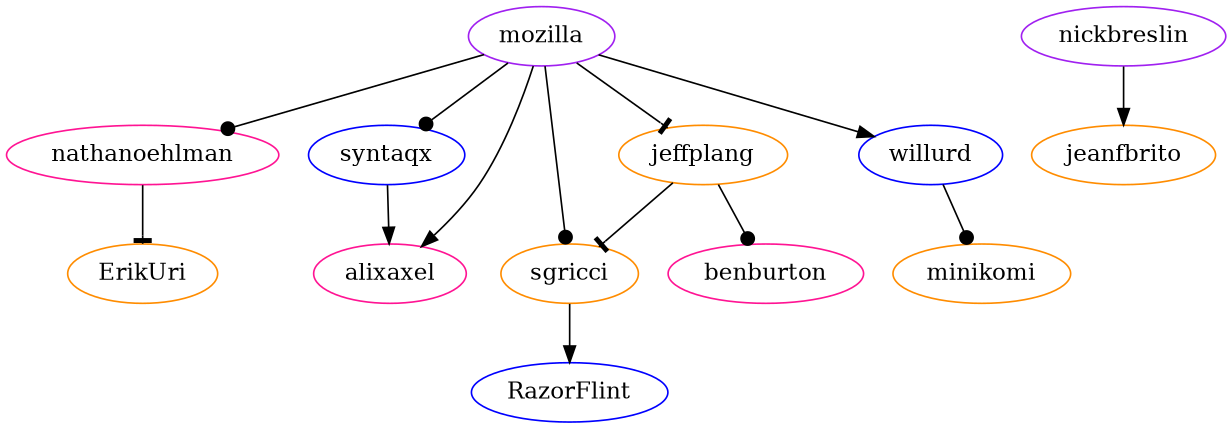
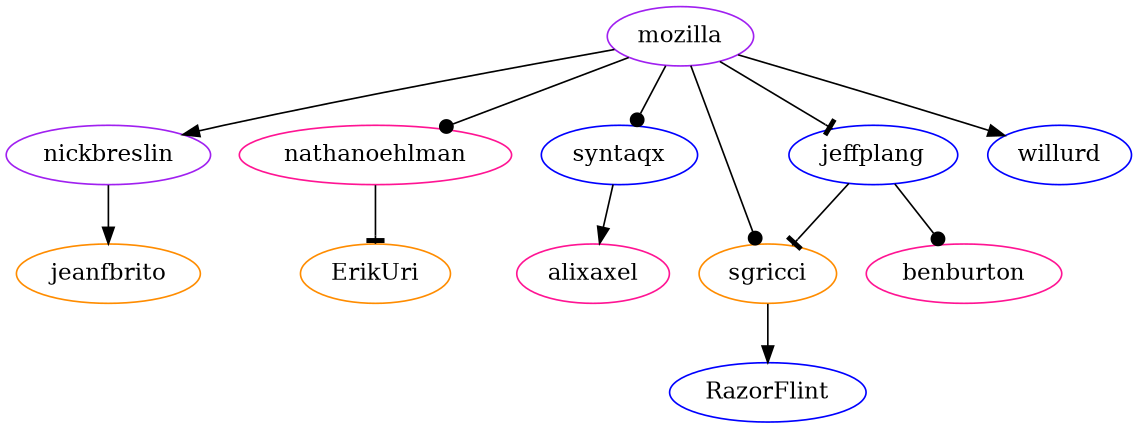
node "jeffplang": color darkorange -> blue
edge "mozilla" -> "alixaxel": now "mozilla" -> "nickbreslin"
node "minikomi": removed
